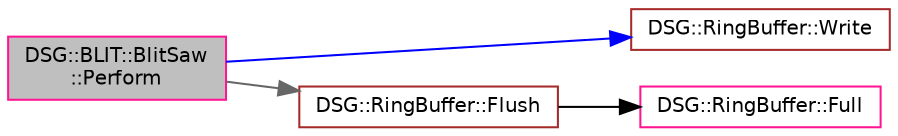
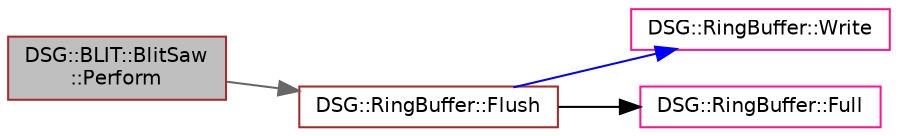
node "DSG::RingBuffer::Write": color brown -> deeppink
edge "DSG::BLIT::BlitSaw ::Perform" -> "DSG::RingBuffer::Write": now "DSG::RingBuffer::Flush" -> "DSG::RingBuffer::Write"
node "DSG::BLIT::BlitSaw ::Perform": color deeppink -> brown
